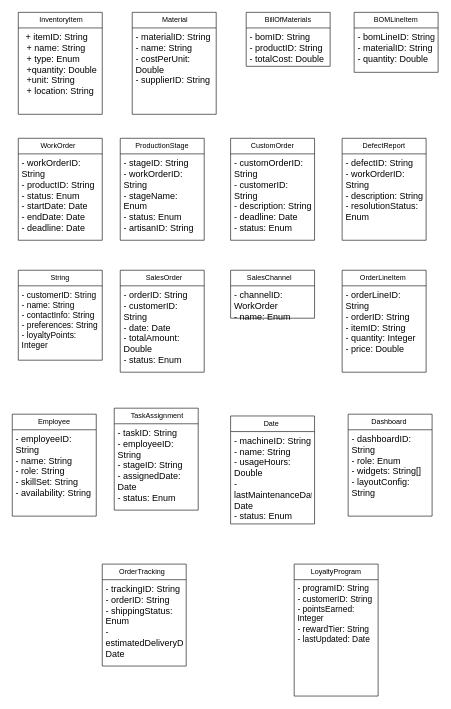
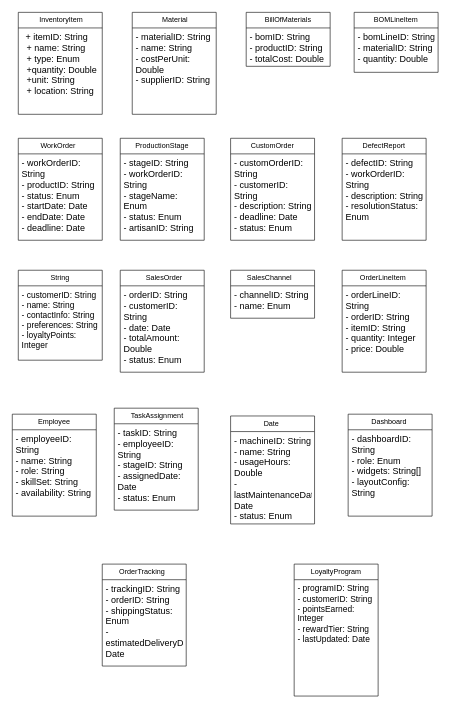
node "- channelID: WorkOrder - name: Enum": label "- channelID: WorkOrder - name: Enum" -> "- channelID: String - name: Enum"
